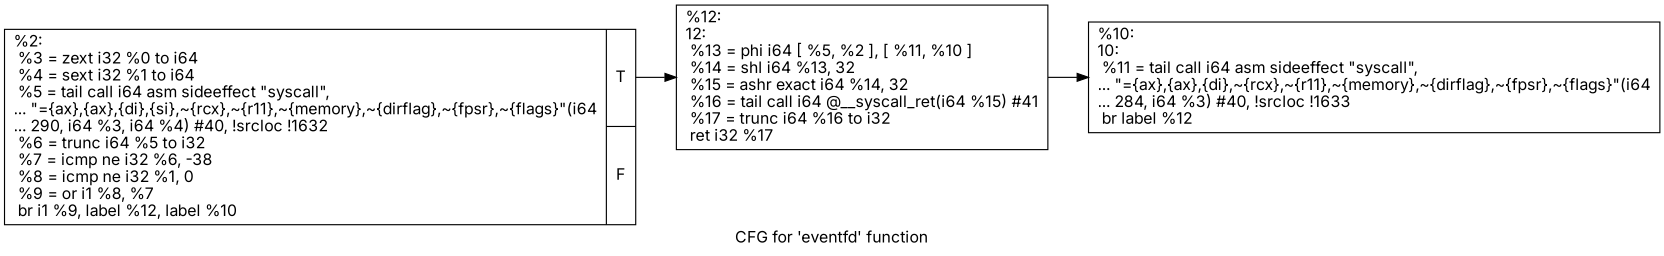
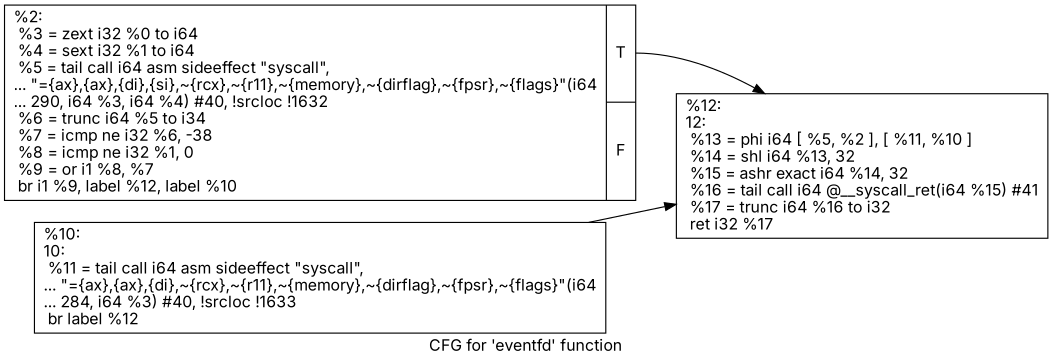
edge "%12:" -> "%10:": reversed
node "%2:": text "%6 = trunc i64 %5 to i32" -> "%6 = trunc i64 %5 to i34"
